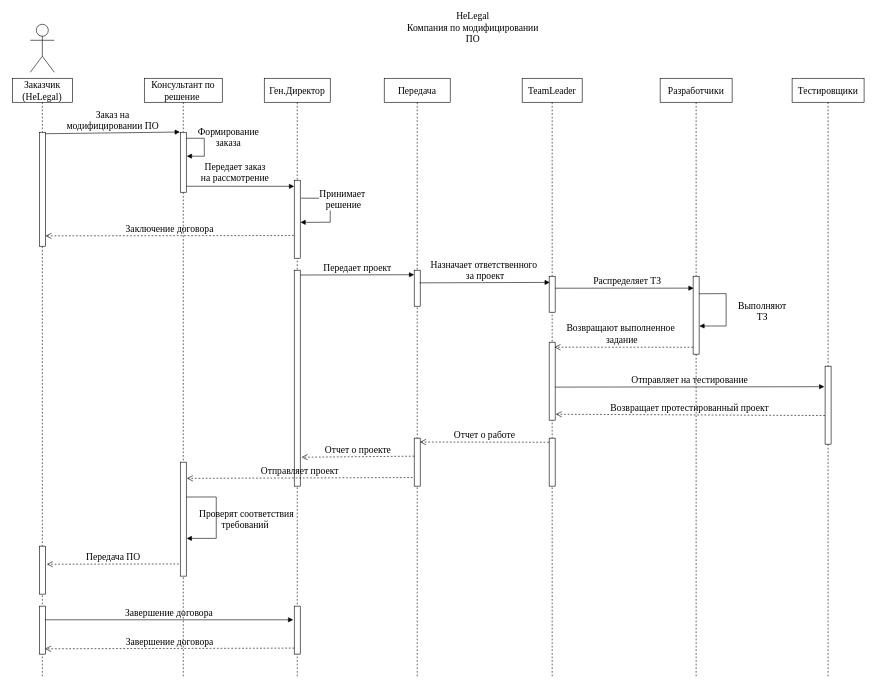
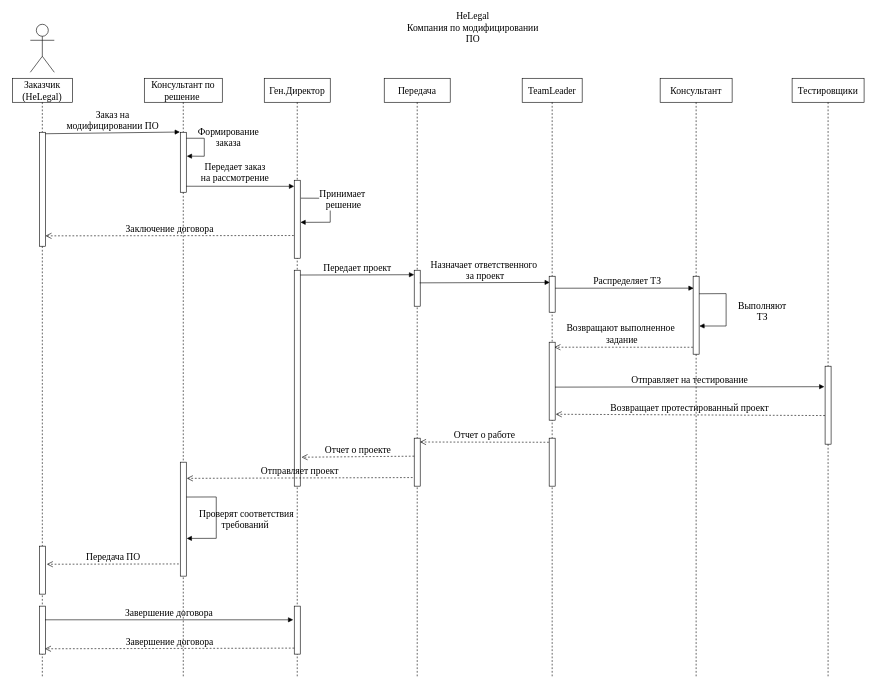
node "Разработчики": label "Разработчики" -> "Консультант"
